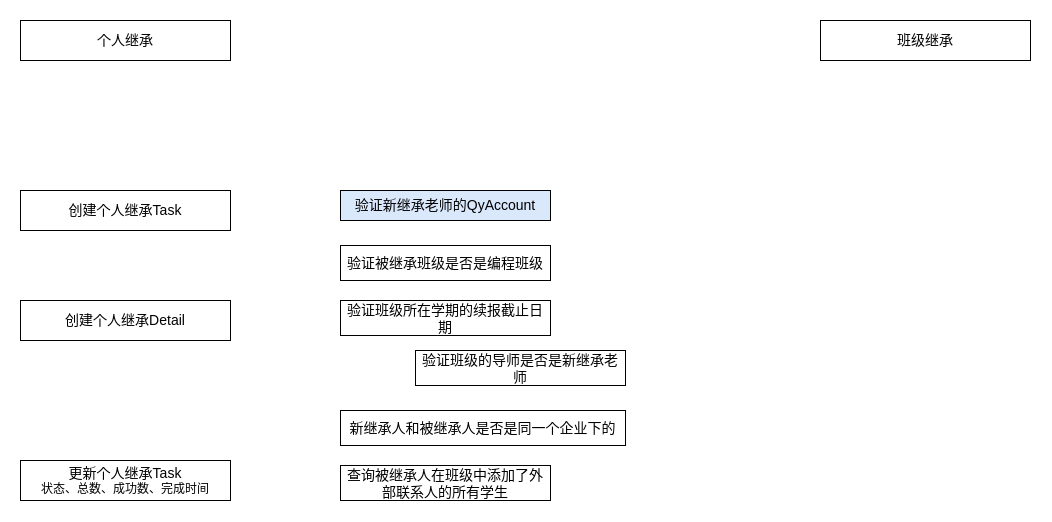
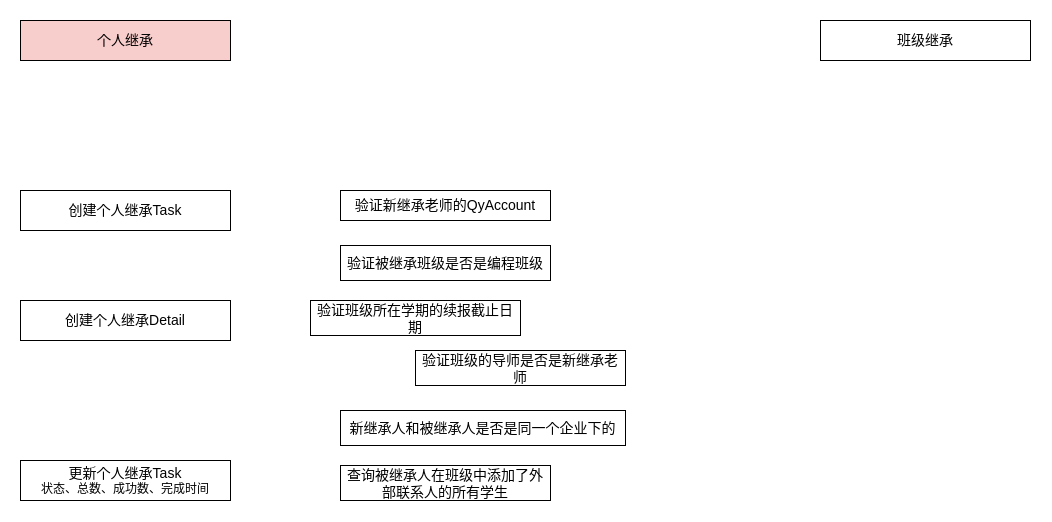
node "个人继承": fillcolor #ffffff -> #f8cecc
node "验证新继承老师的QyAccount": fillcolor #dae8fc -> #ffffff
node "验证班级所在学期的续报截止日期": moved (446, 318) -> (416, 318)
